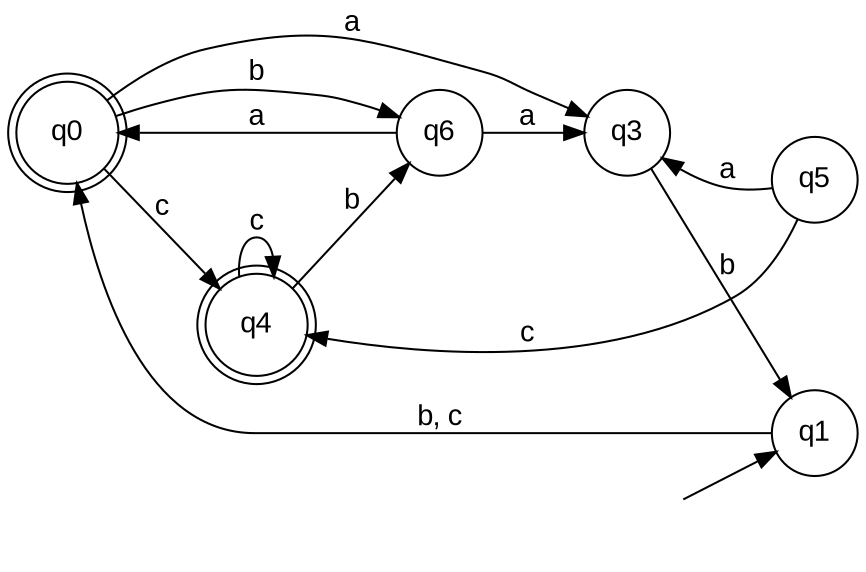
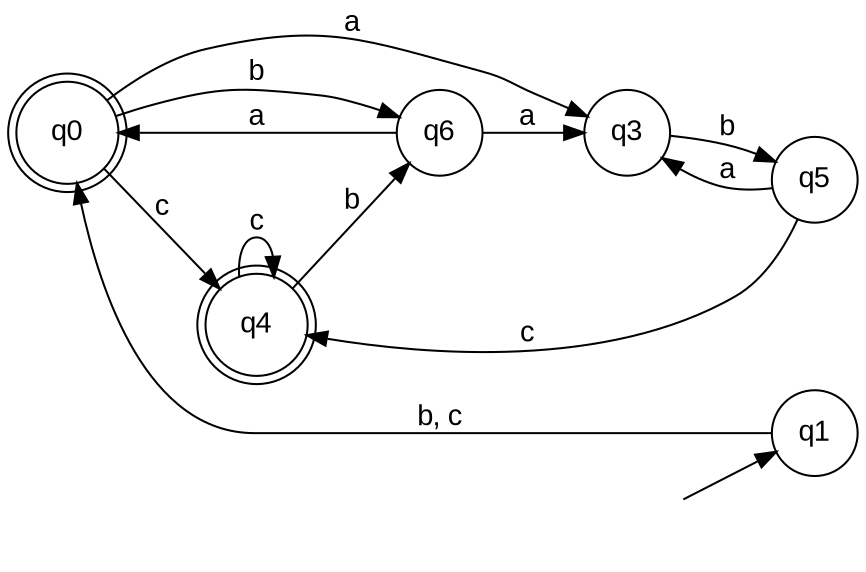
edge "q3" -> "q1": now "q3" -> "q5"
